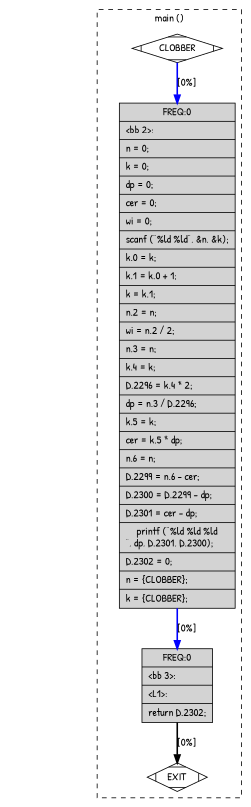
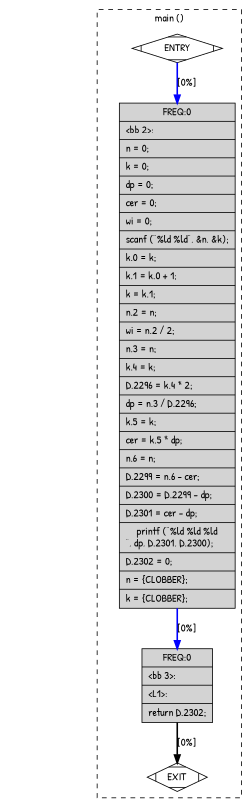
node "CLOBBER": label "CLOBBER" -> "ENTRY"
